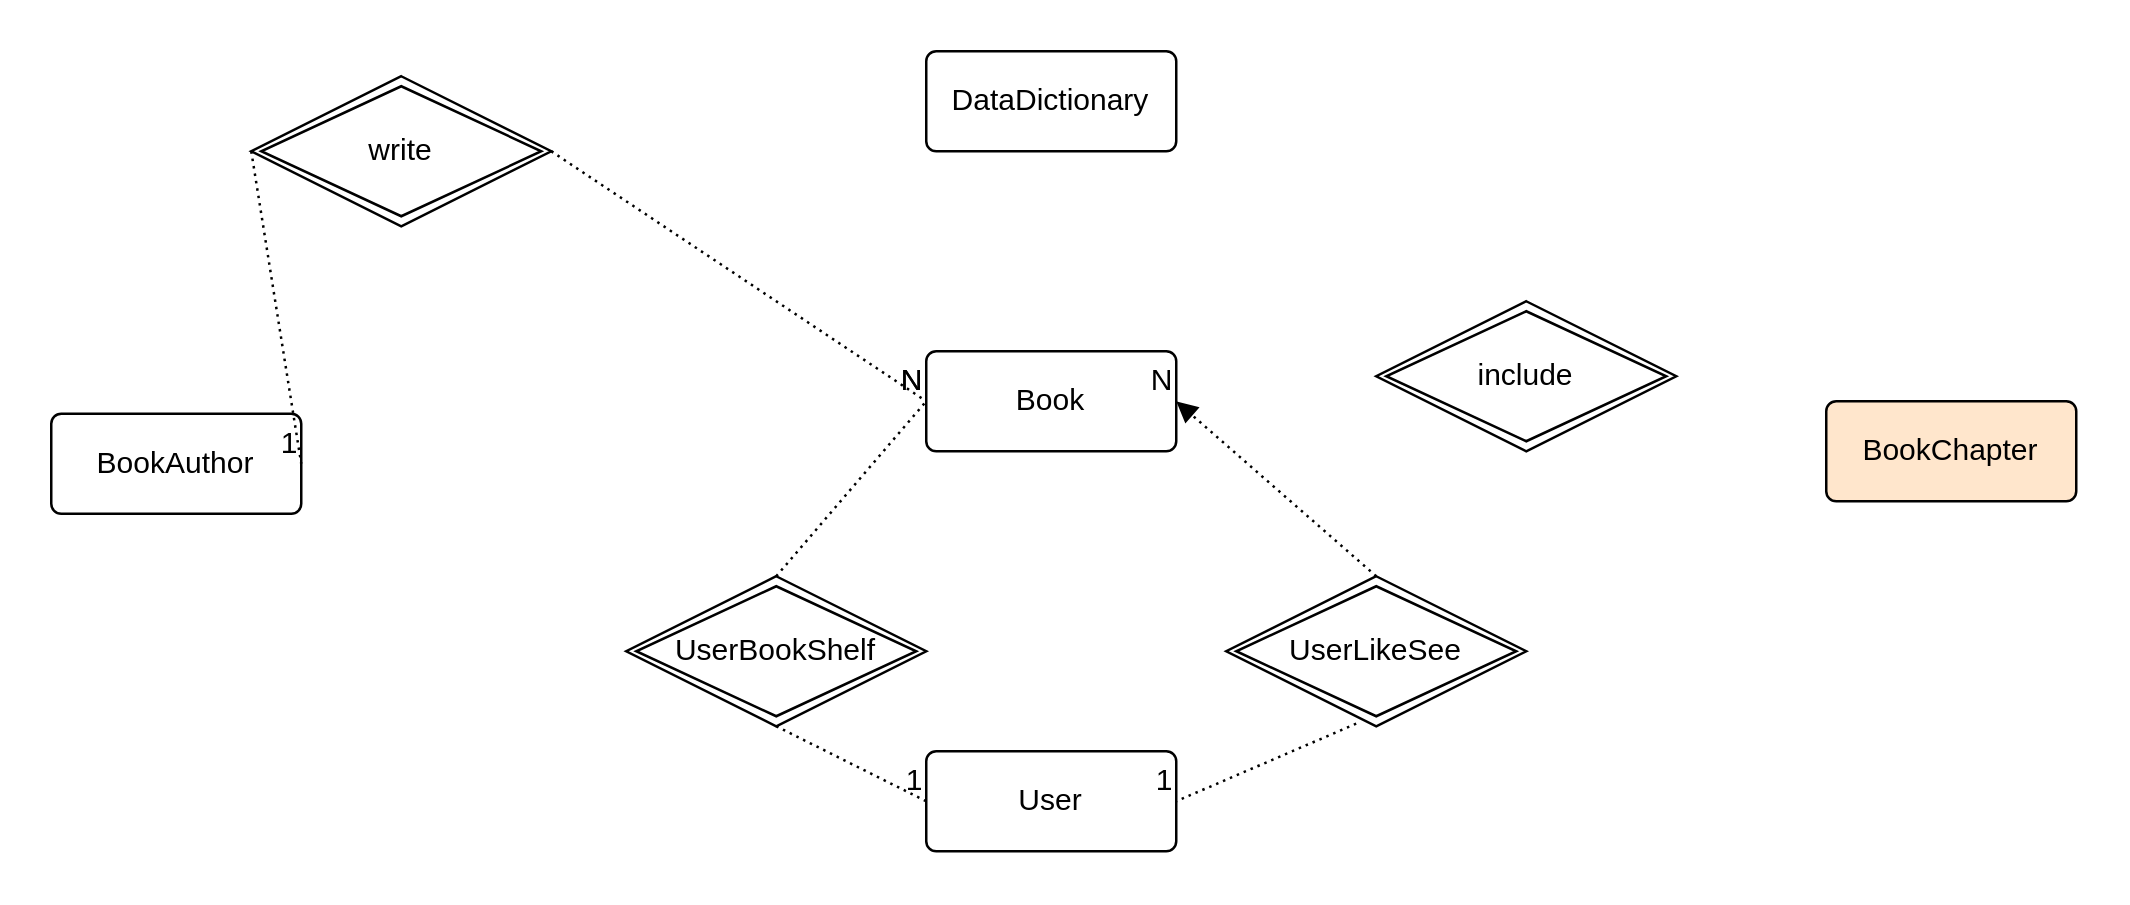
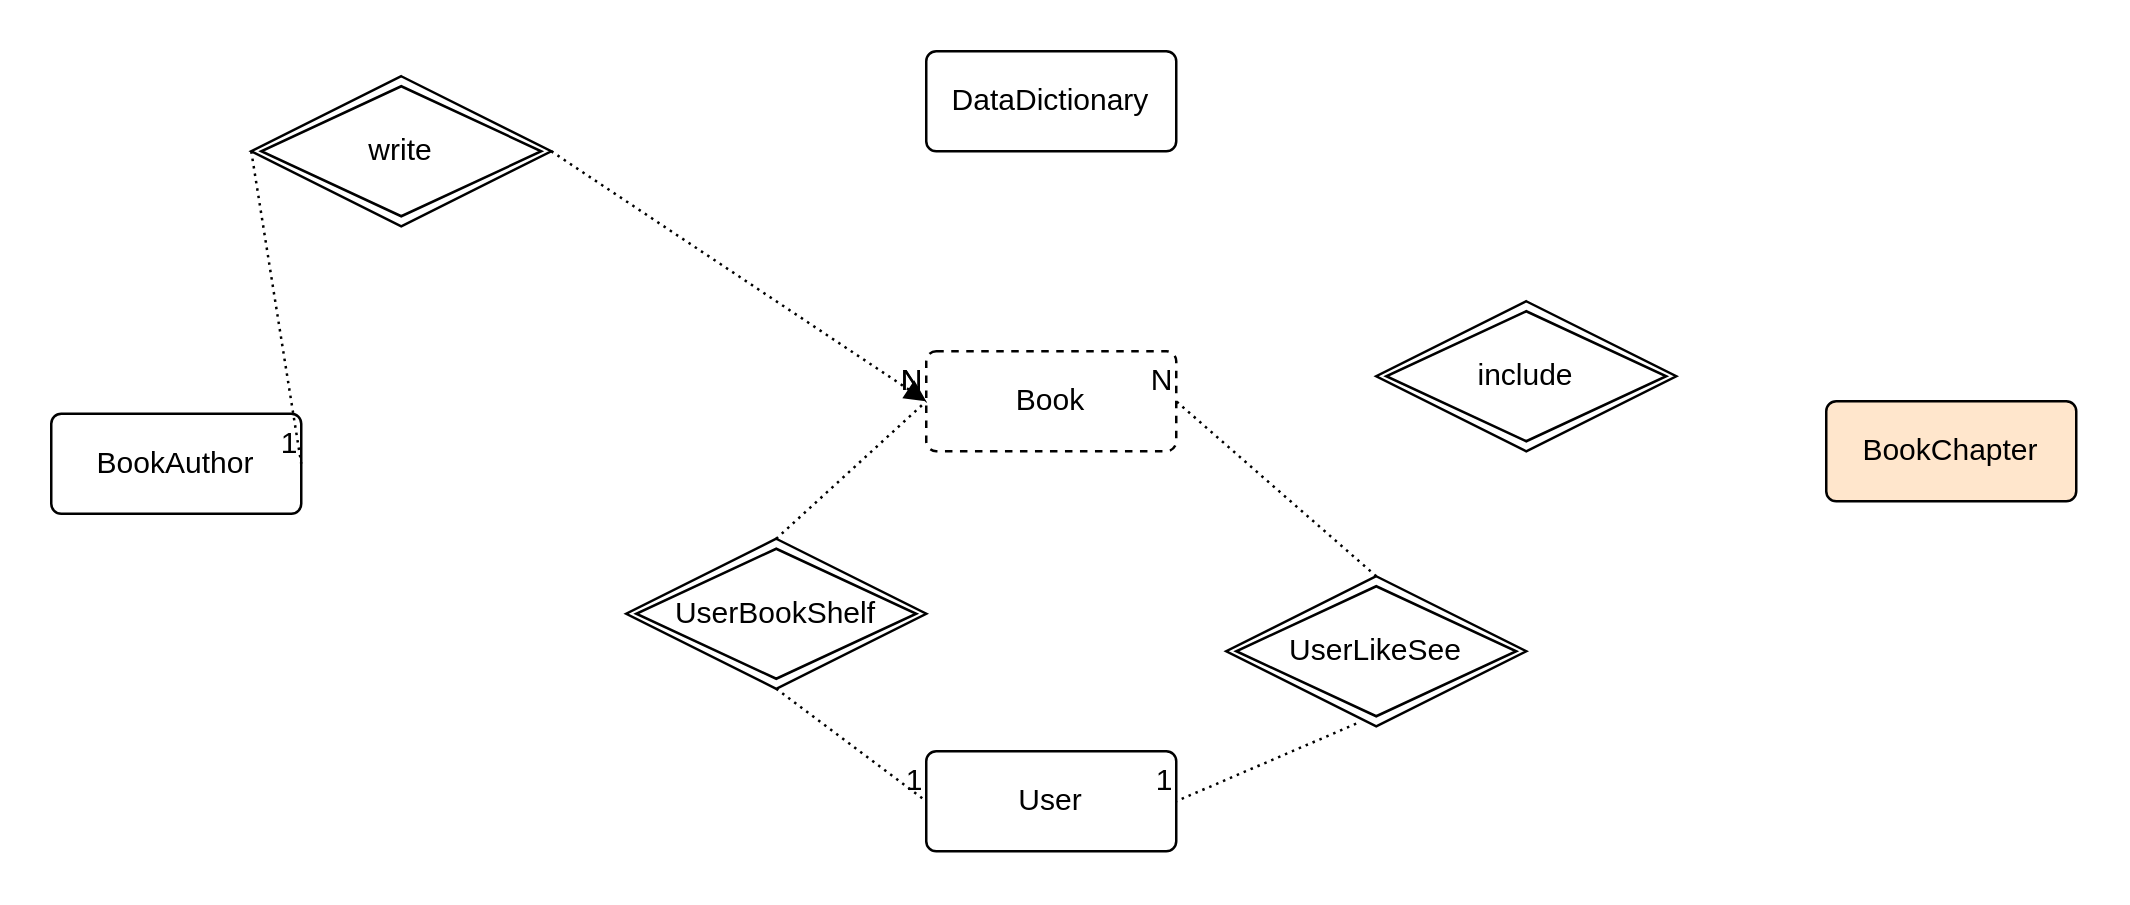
edge "write" -- "Book": arrowhead none -> block
node "Book": style solid -> dashed
edge "UserLikeSee" -> "Book": arrowhead block -> none
node "UserBookShelf": moved (776, 651) -> (776, 614)
